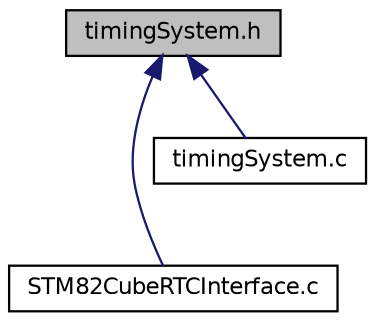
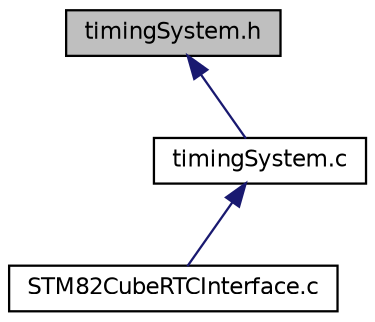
edge "STM82CubeRTCInterface.c" -> "timingSystem.h": now "STM82CubeRTCInterface.c" -> "timingSystem.c"
